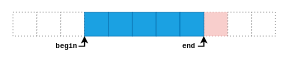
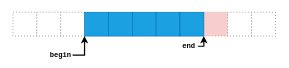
node "begin": moved (66, 47) -> (60, 56)
